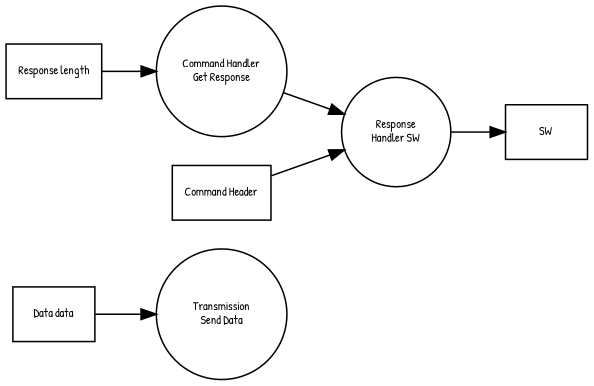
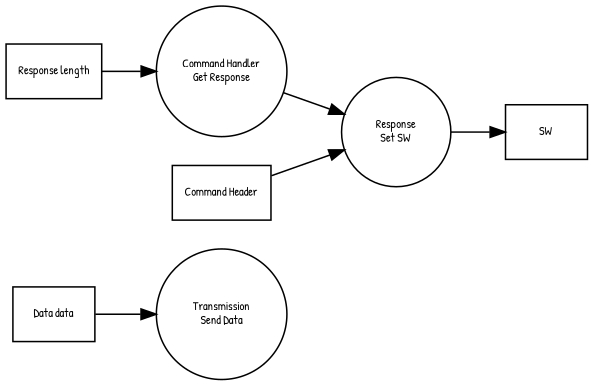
node "Response Handler SW": label "Response Handler SW" -> "Response Set SW"
